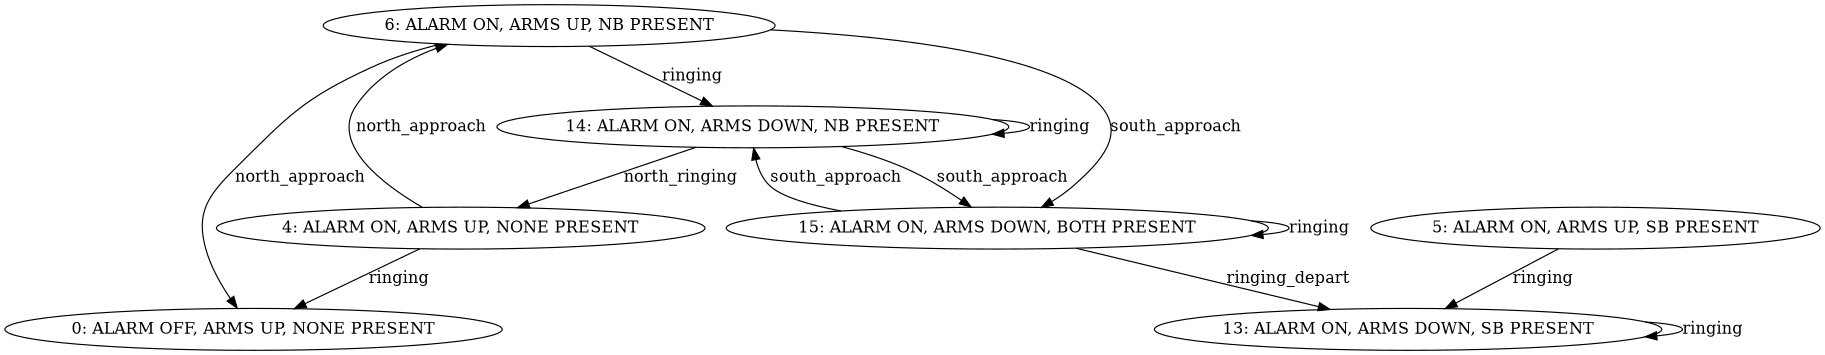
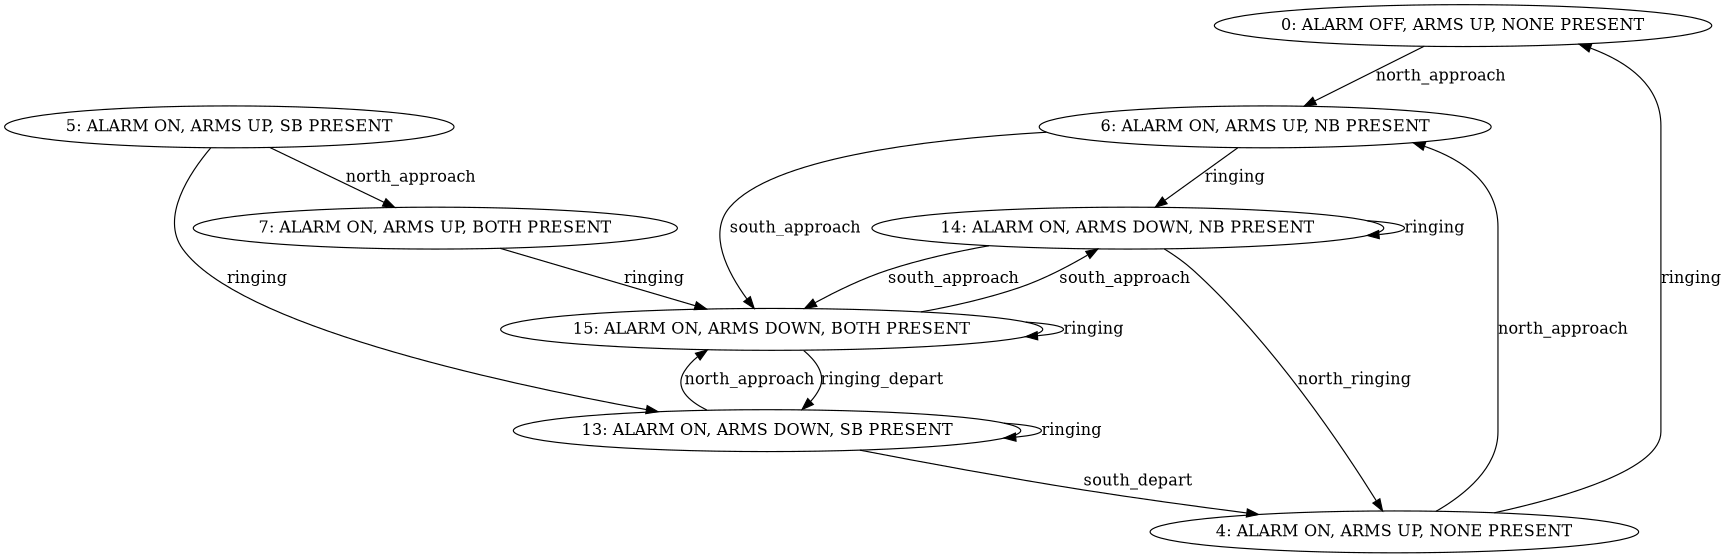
edge "6: ALARM ON, ARMS UP, NB PRESENT" -> "0: ALARM OFF, ARMS UP, NONE PRESENT": reversed
node "7: ALARM ON, ARMS UP, BOTH PRESENT": added
edge "13: ALARM ON, ARMS DOWN, SB PRESENT" -> "15: ALARM ON, ARMS DOWN, BOTH PRESENT": added, label "north_approach"
edge "13: ALARM ON, ARMS DOWN, SB PRESENT" -> "4: ALARM ON, ARMS UP, NONE PRESENT": added, label "south_depart"
